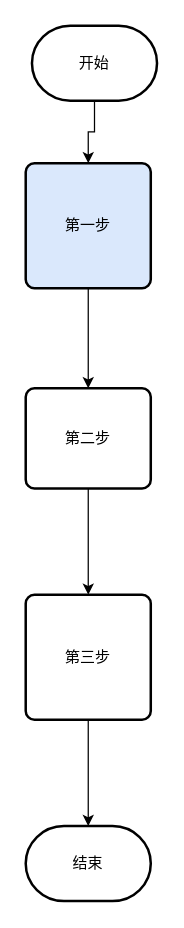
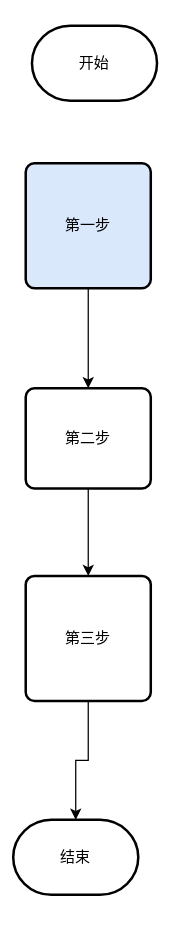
edge "开始" -> "第一步": removed
node "第三步": moved (88, 657) -> (88, 638)
node "结束": moved (88, 863) -> (76, 857)
